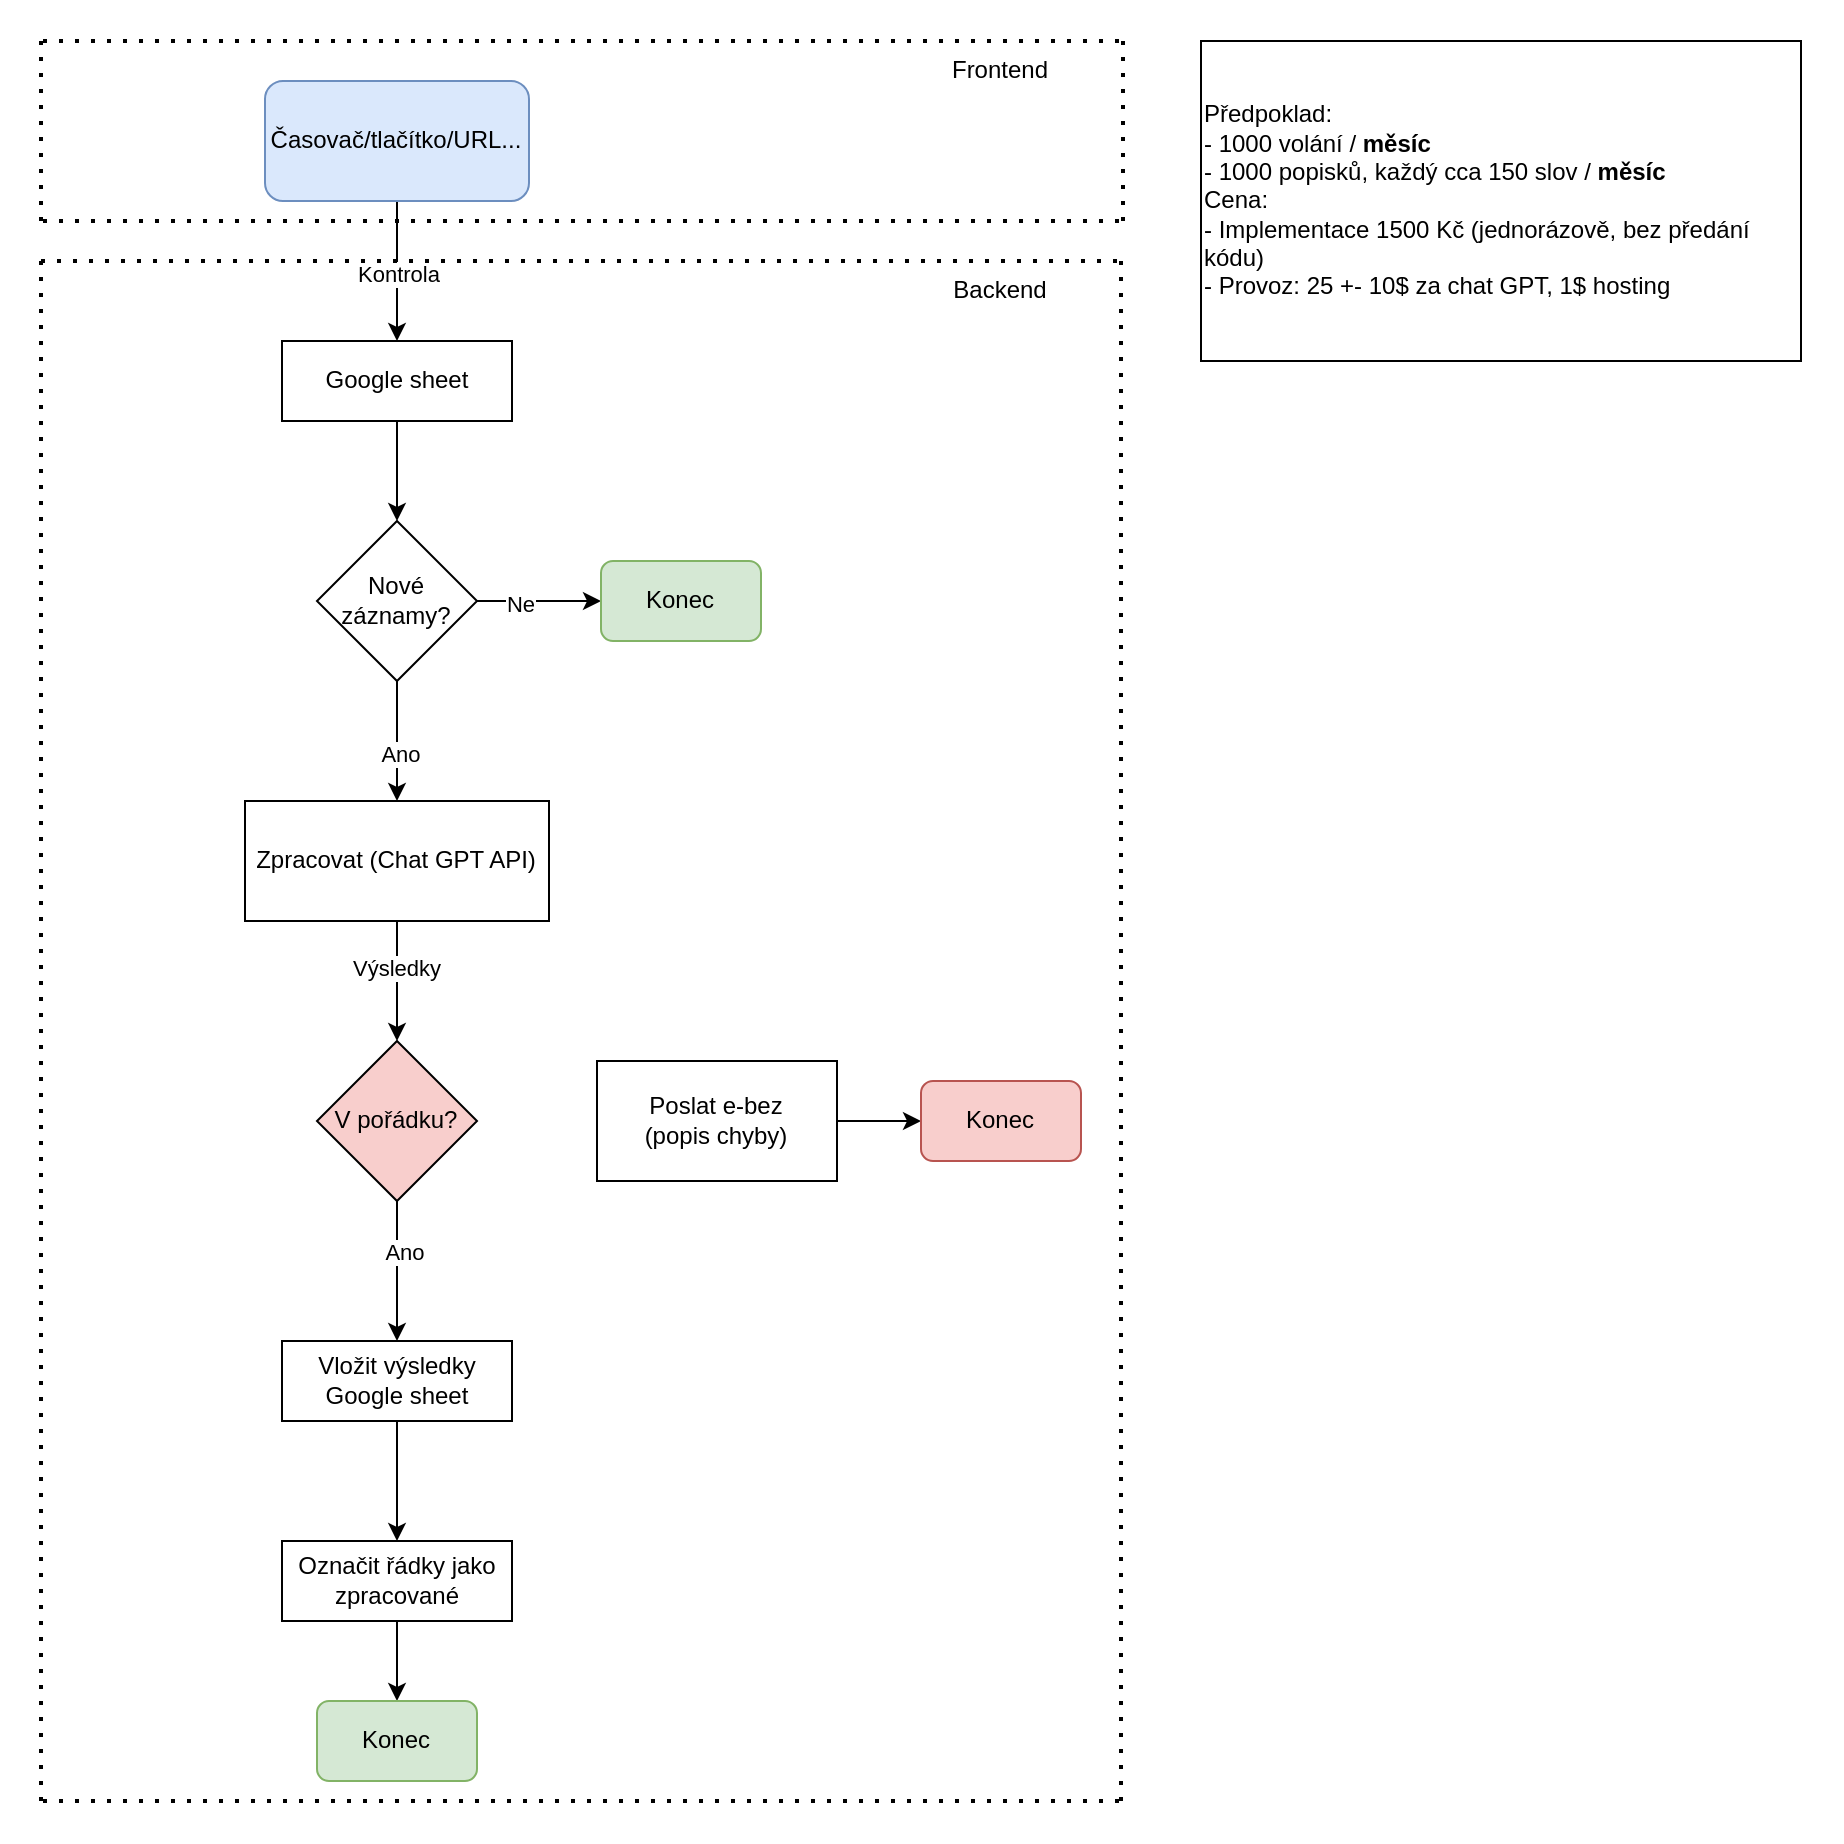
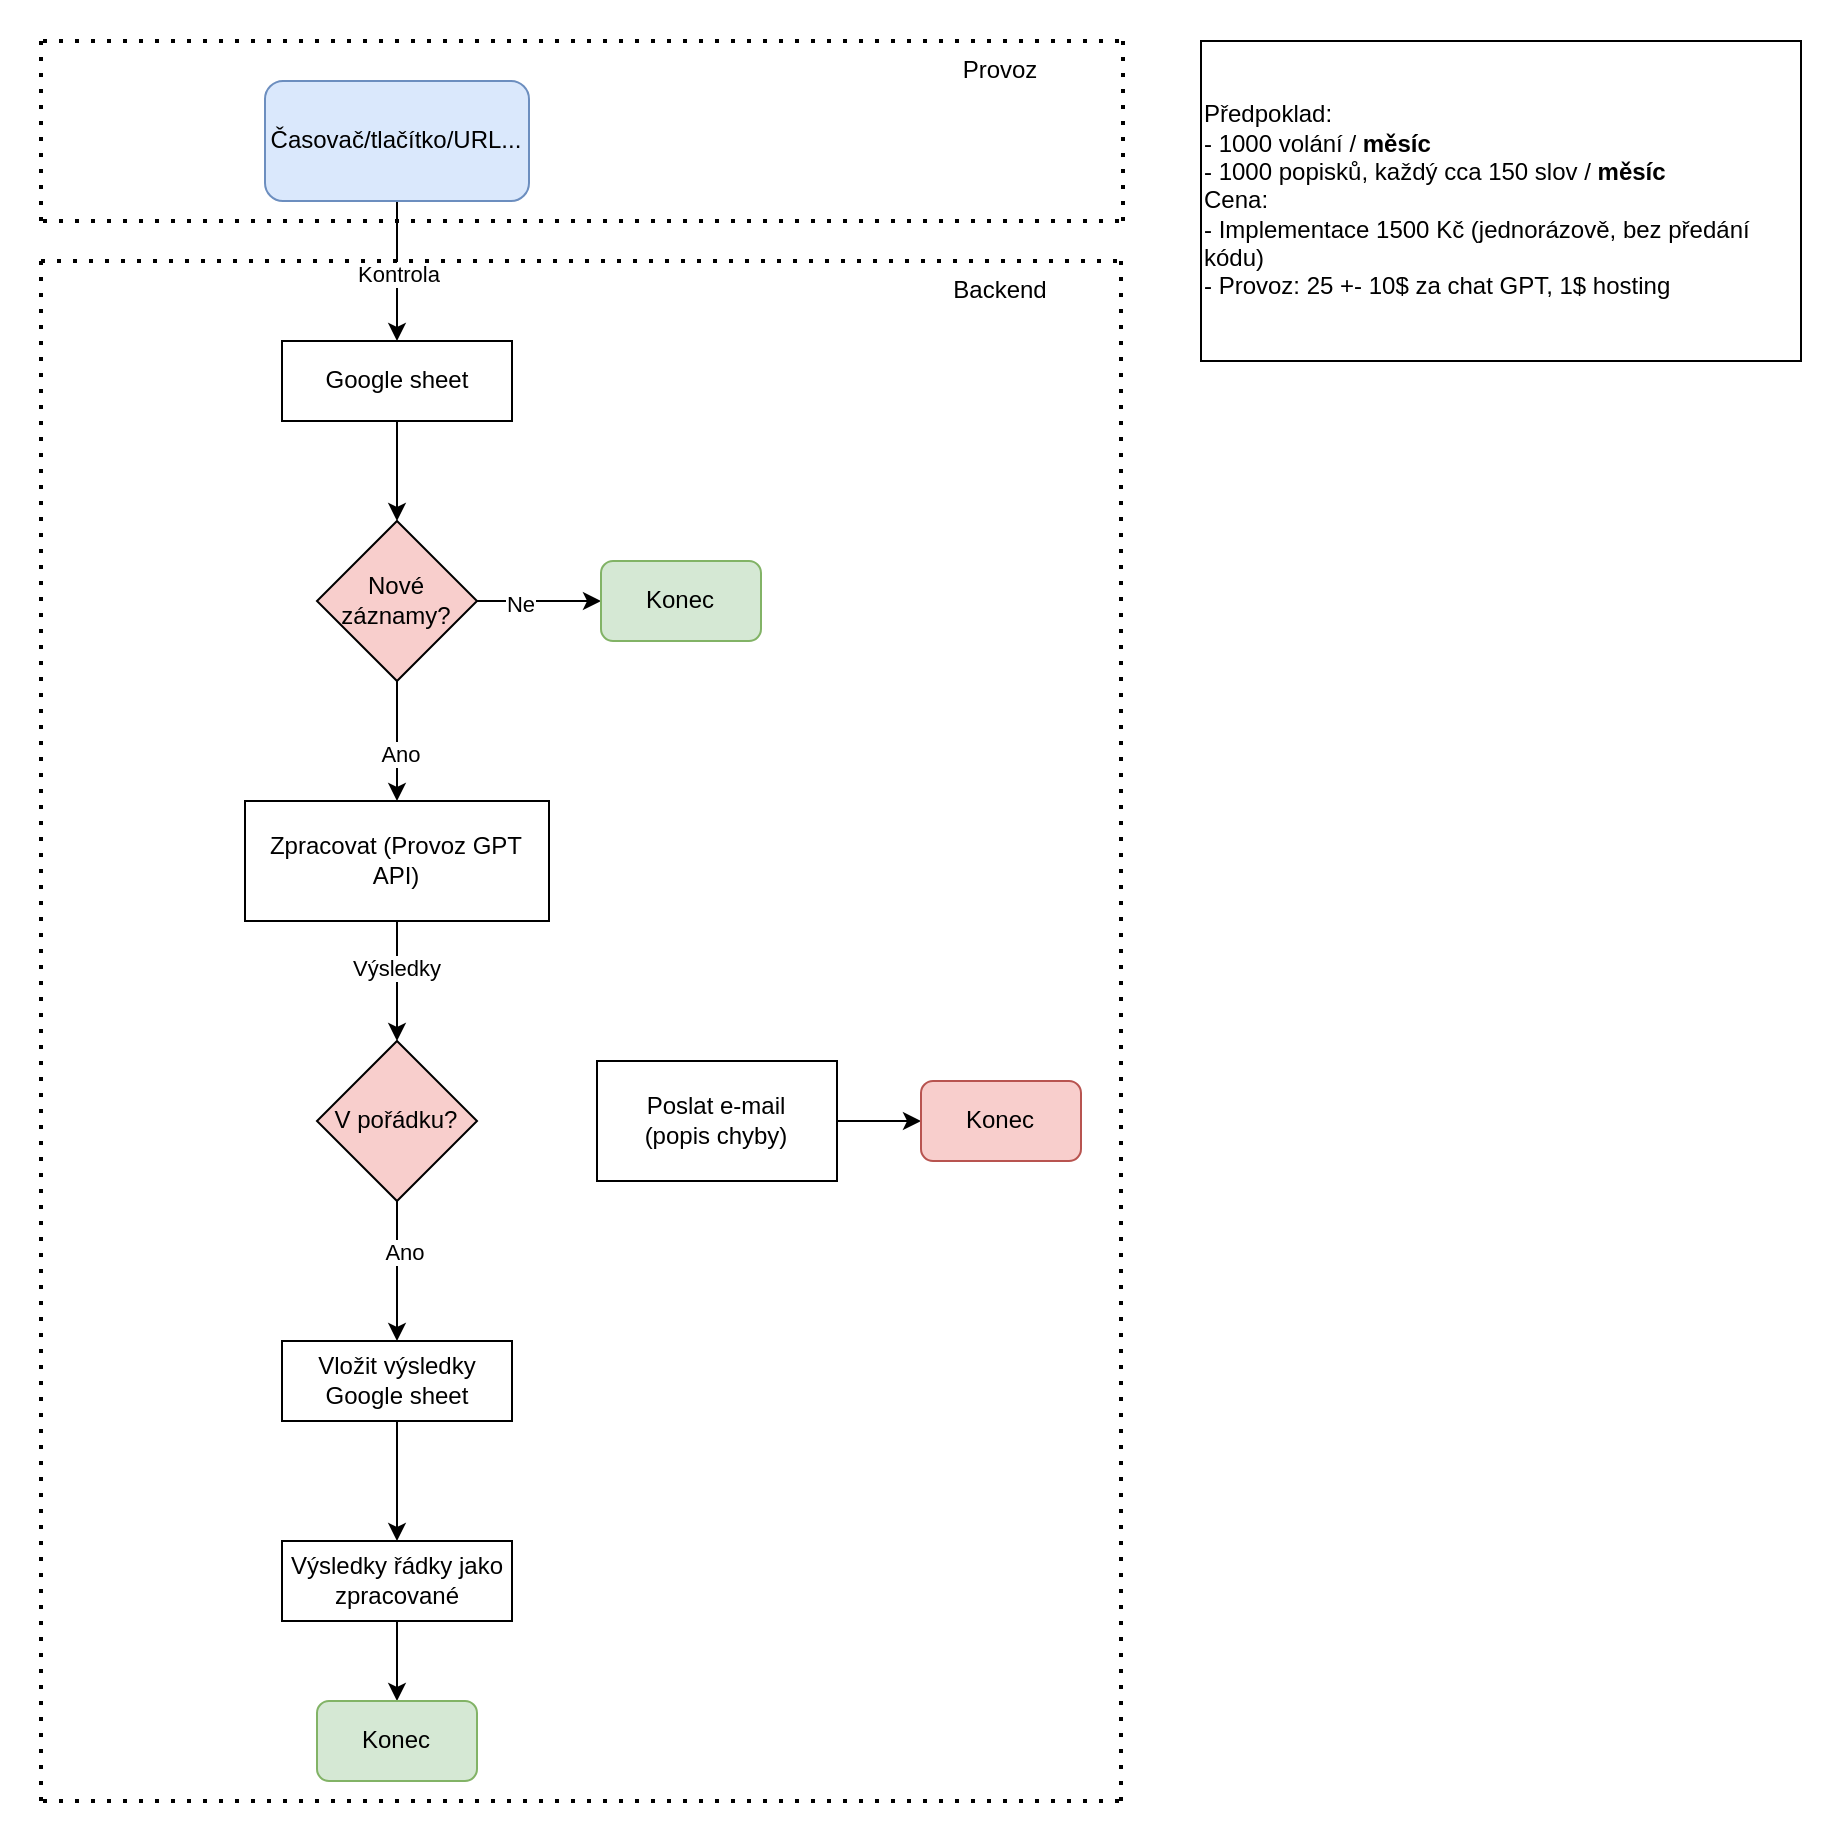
node "Frontend": label "Frontend" -> "Provoz"
node "Nové záznamy?": fillcolor #ffffff -> #f8cecc
node "Zpracovat (Chat GPT API)": label "Zpracovat (Chat GPT API)" -> "Zpracovat (Provoz GPT API)"
node "Poslat e-bez (popis chyby)": label "Poslat e-bez (popis chyby)" -> "Poslat e-mail (popis chyby)"
node "Označit řádky jako zpracované": label "Označit řádky jako zpracované" -> "Výsledky řádky jako zpracované"
